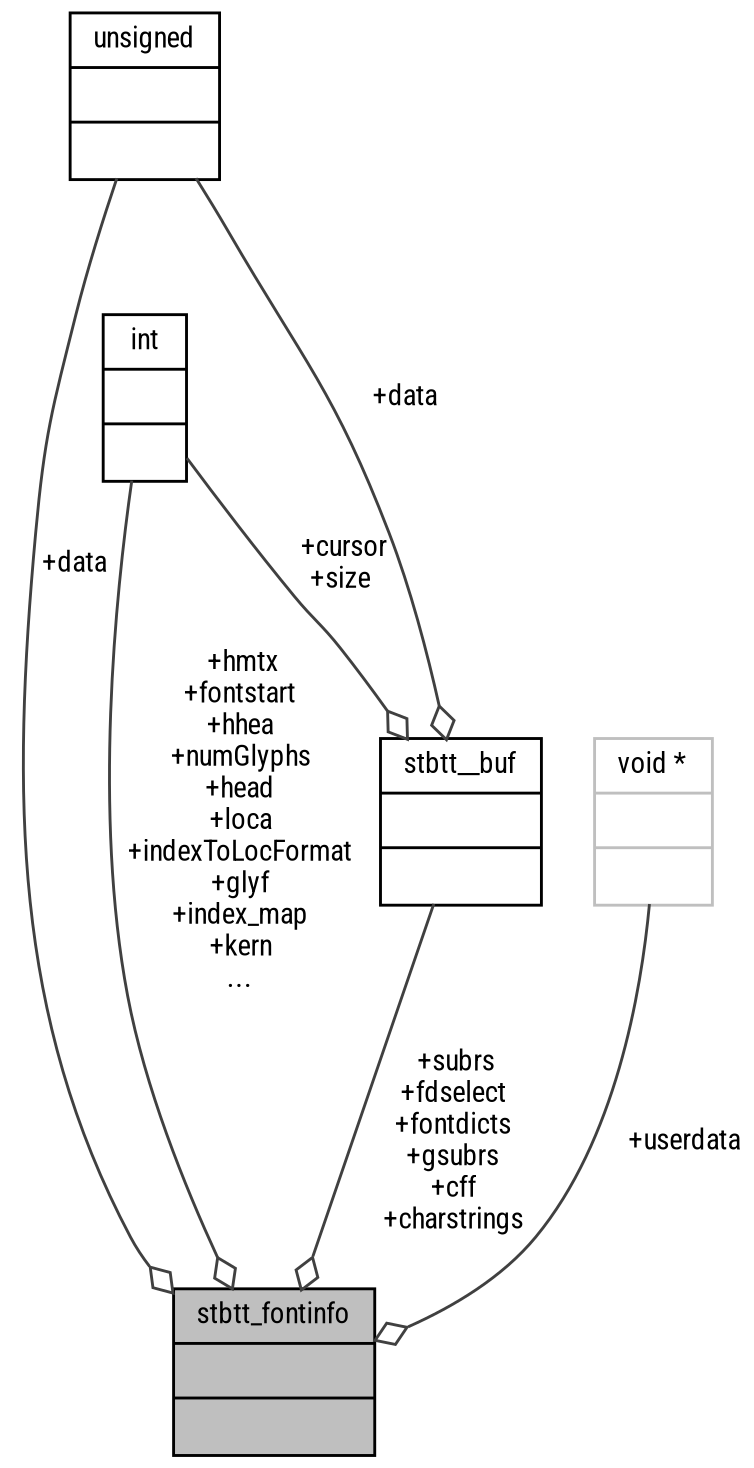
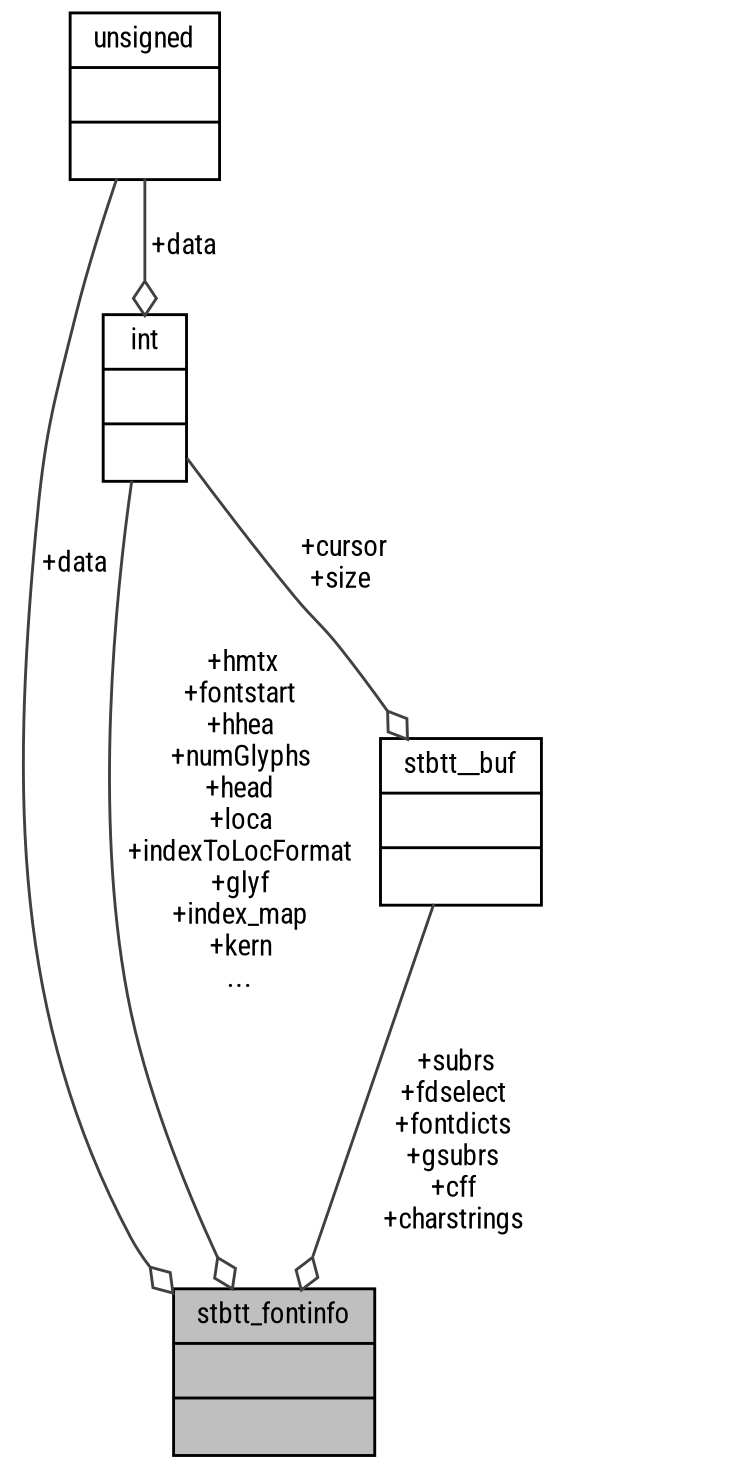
edge "unsigned" -> "stbtt__buf": now "unsigned" -> "int"
node "void *": removed
